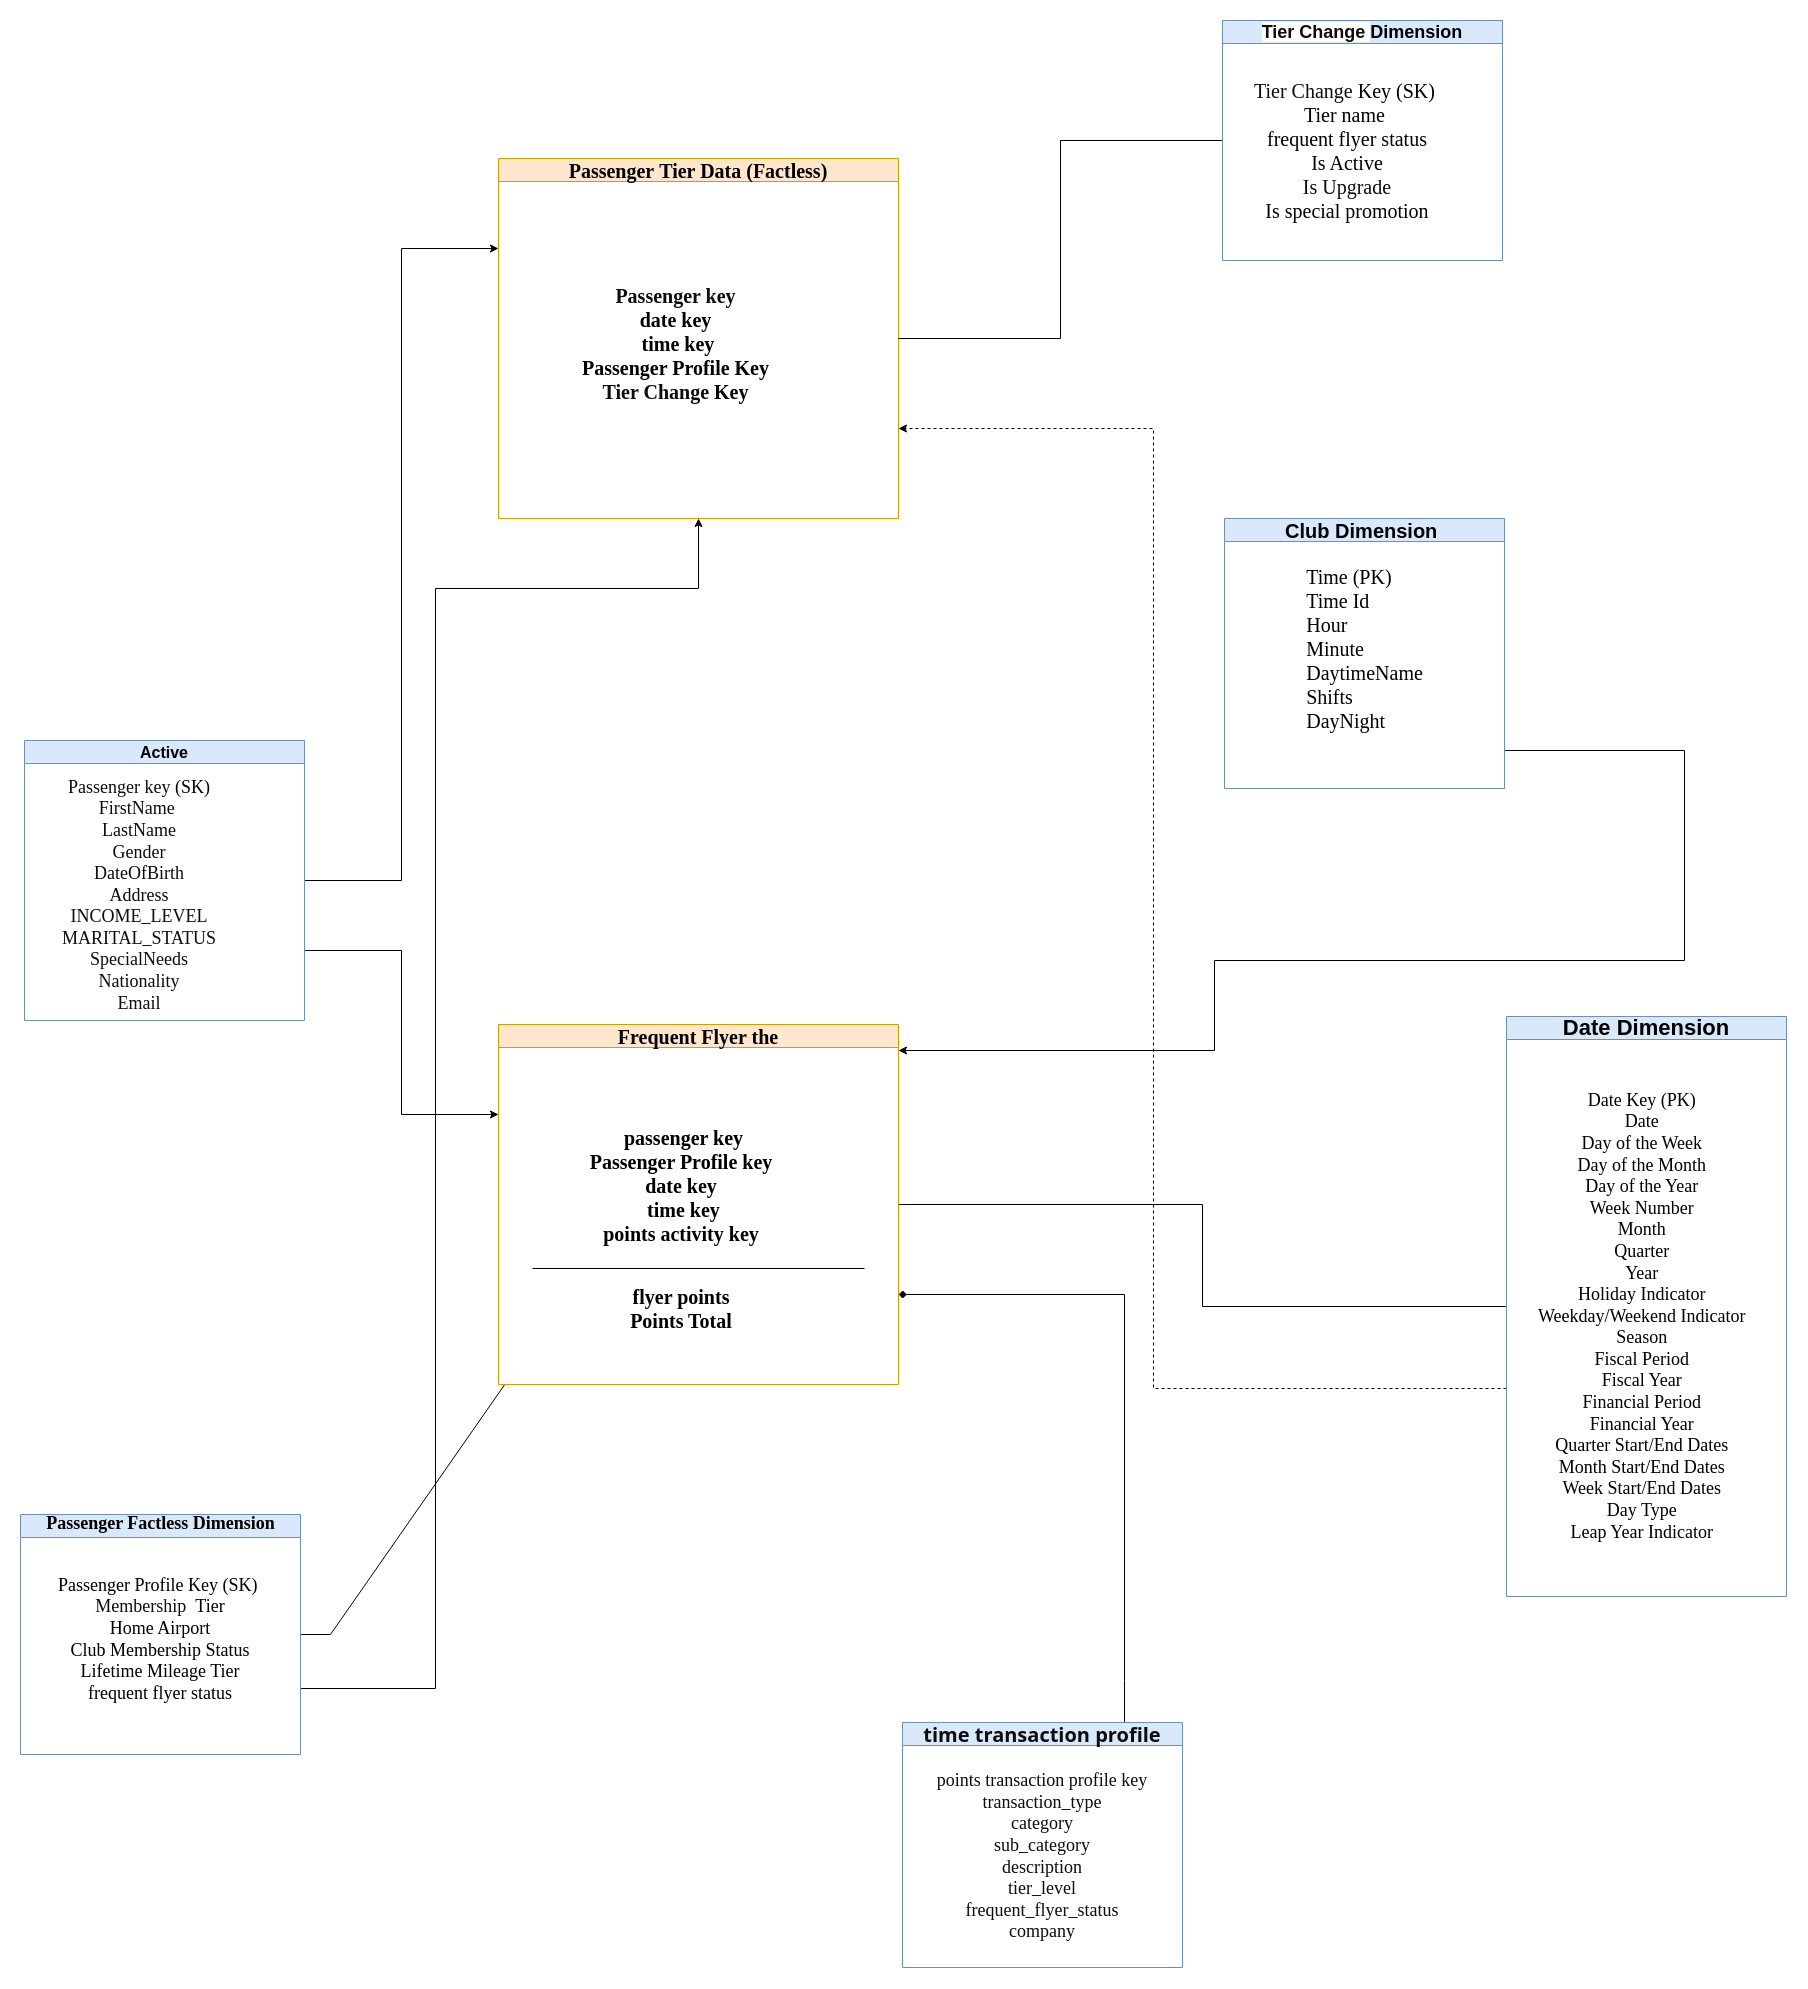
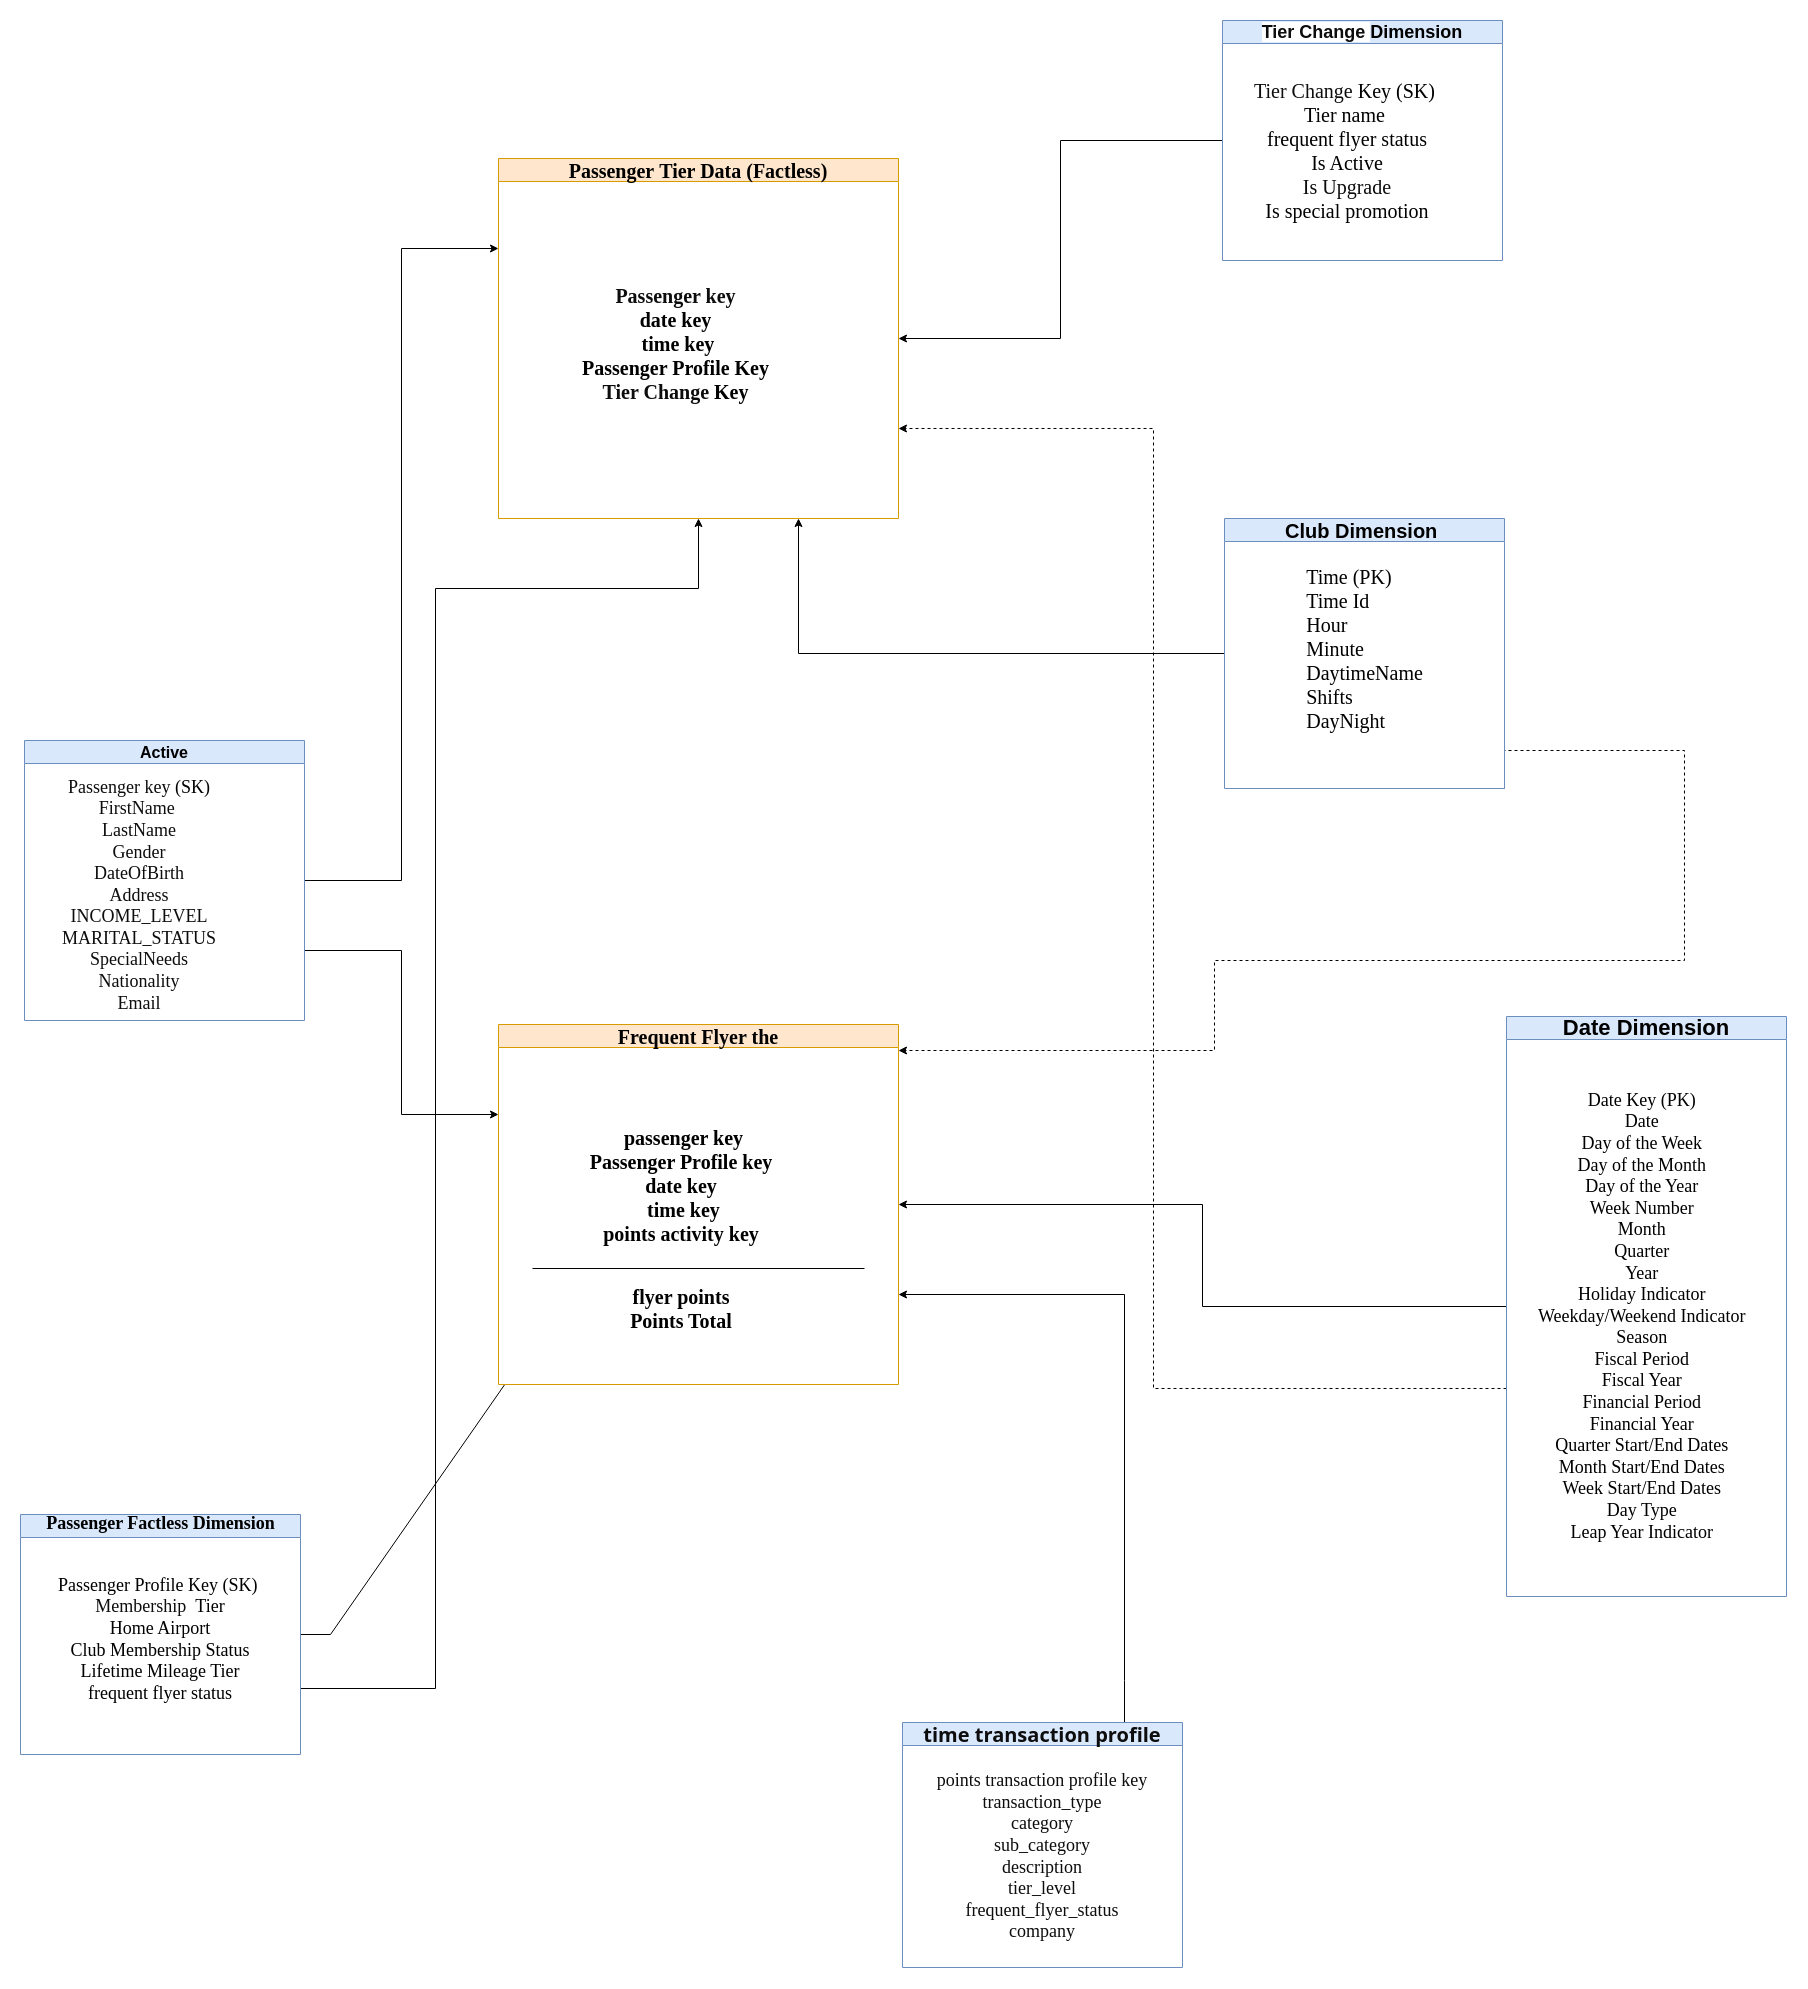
edge "Tier Change Dimension" -- "Passenger Tier Data (Factless)": arrowhead none -> classic
edge "Club Dimension" -> "Passenger Tier Data (Factless)": added
edge "Club Dimension" -> "Frequent Flyer the": style solid -> dashed
edge "Frequent Flyer the" -- "Date Dimension": arrowhead none -> classic
edge "time transaction profile" -> "Frequent Flyer the": arrowhead diamond -> classic
